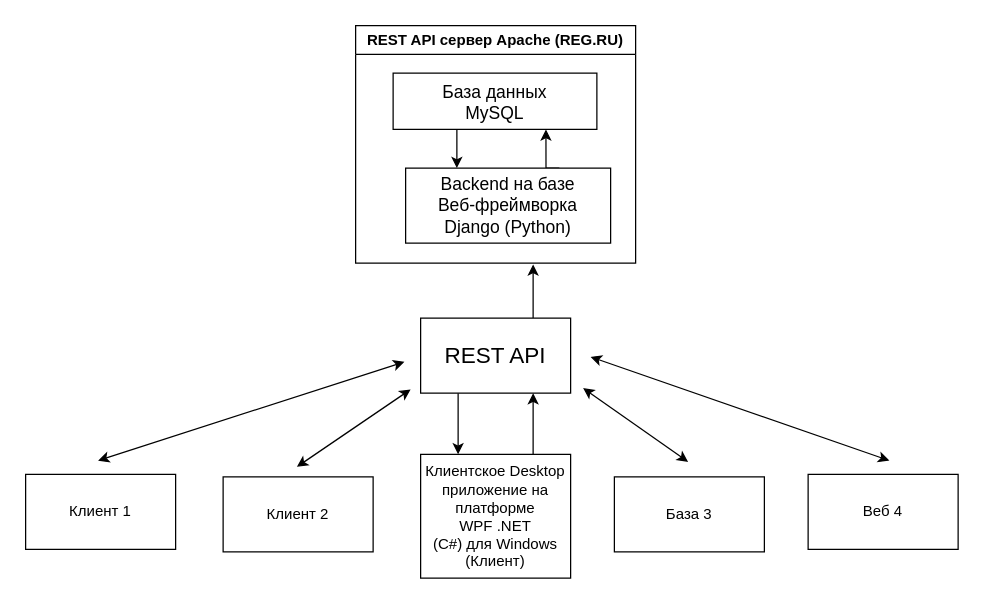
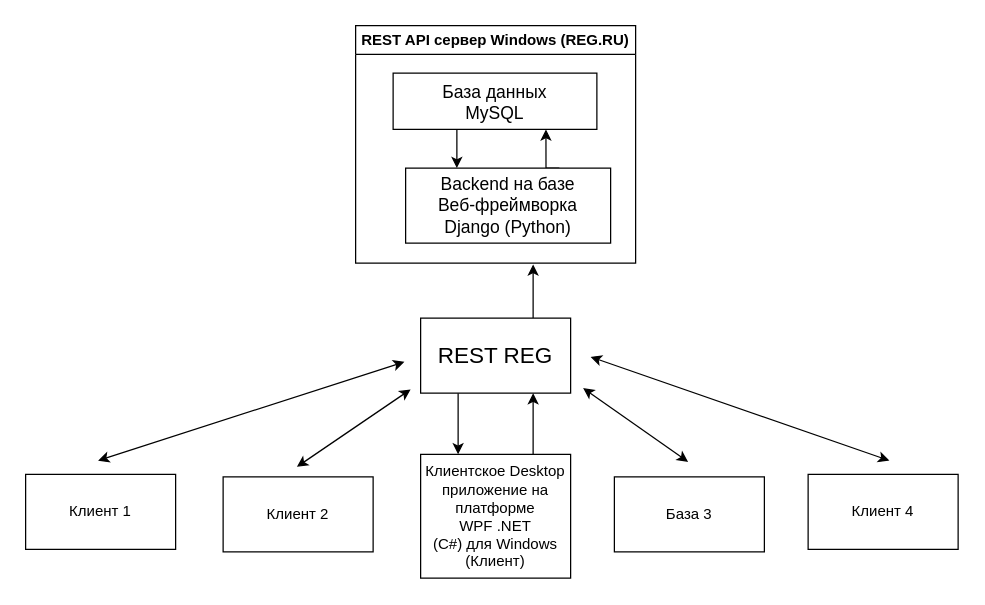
node "REST API сервер Apache (REG.RU)": label "REST API сервер Apache (REG.RU)" -> "REST API сервер Windows (REG.RU)"
node "REST API": label "REST API" -> "REST REG"
node "Веб 4": label "Веб 4" -> "Клиент 4"
